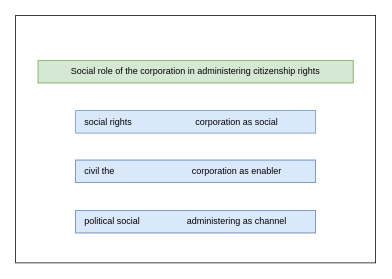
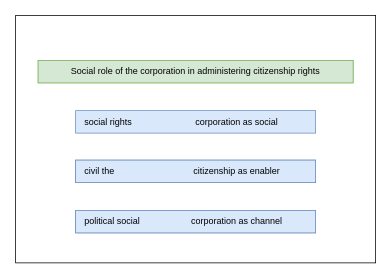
node "corporation as enabler": label "corporation as enabler" -> "citizenship as enabler"
node "administering as channel": label "administering as channel" -> "corporation as channel"
